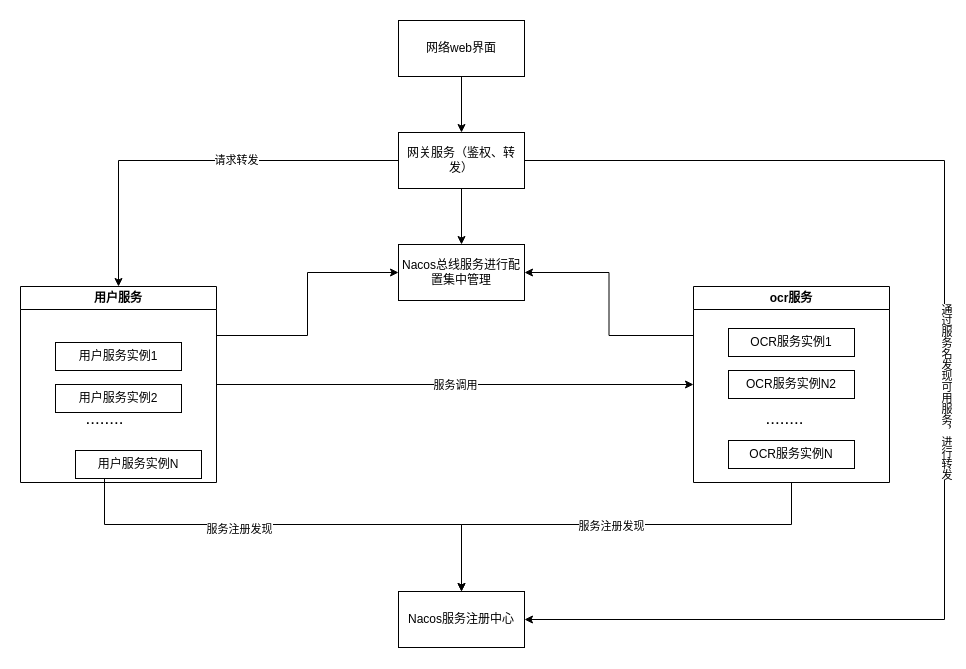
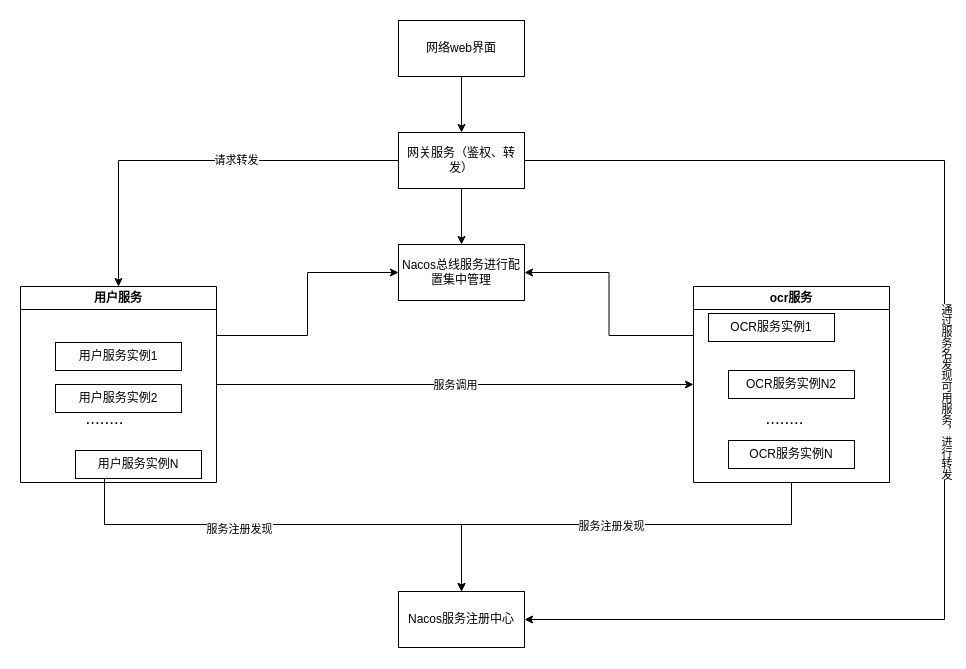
node "OCR服务实例1": moved (792, 343) -> (772, 328)
